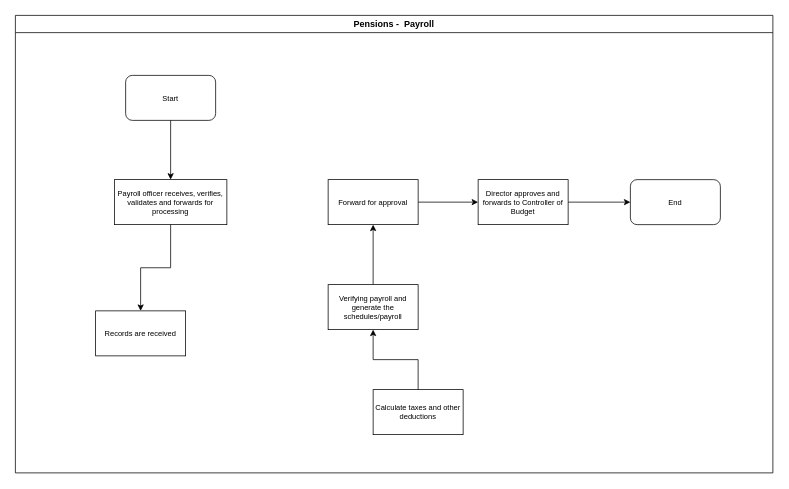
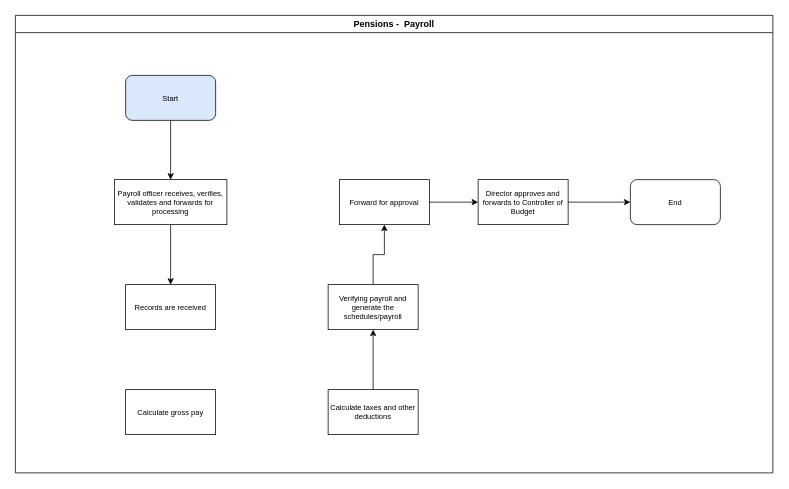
node "Start": fillcolor #ffffff -> #dae8fc
node "Forward for approval": moved (373, 202) -> (384, 202)
node "Records are received": moved (141, 333) -> (171, 307)
node "Calculate gross pay": added
node "Calculate taxes and other deductions": moved (418, 412) -> (373, 412)
